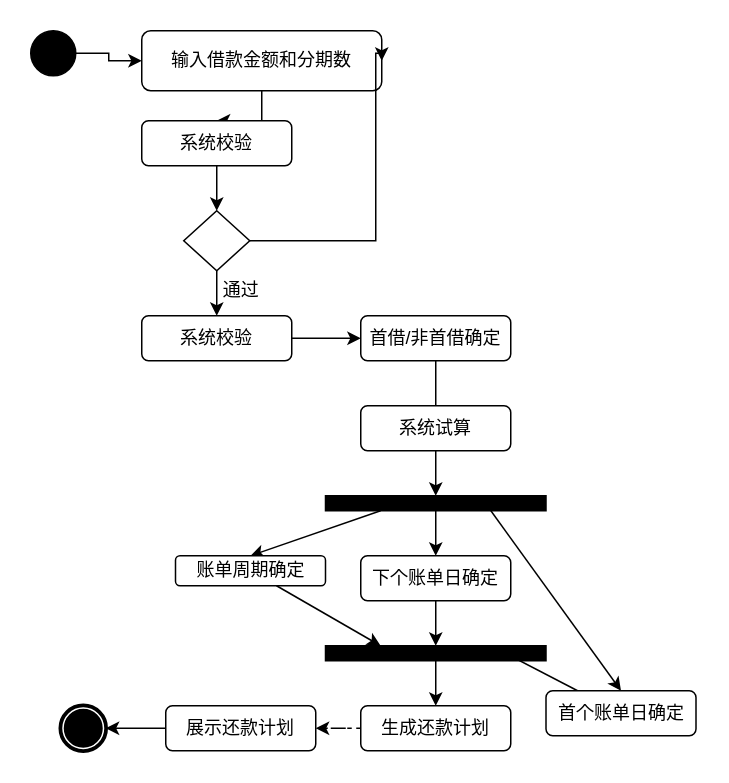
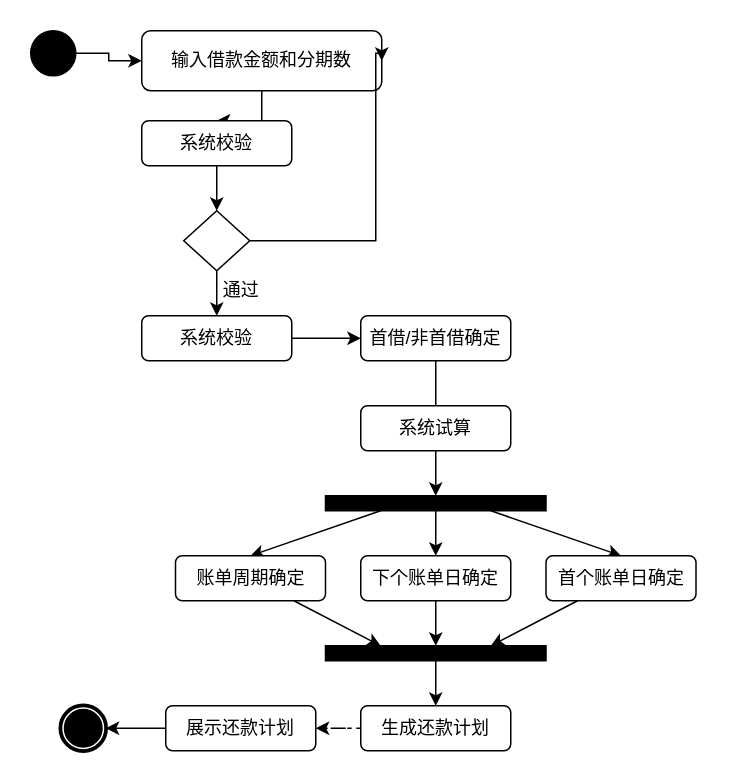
node "账单周期确定": size 150x30 -> 150x45
node "首个账单日确定": moved (621, 713) -> (621, 578)
